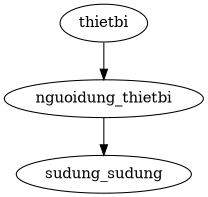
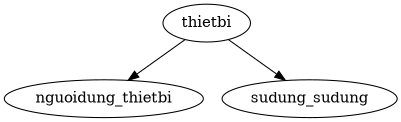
edge "nguoidung_thietbi" -> "sudung_sudung": now "thietbi" -> "sudung_sudung"
